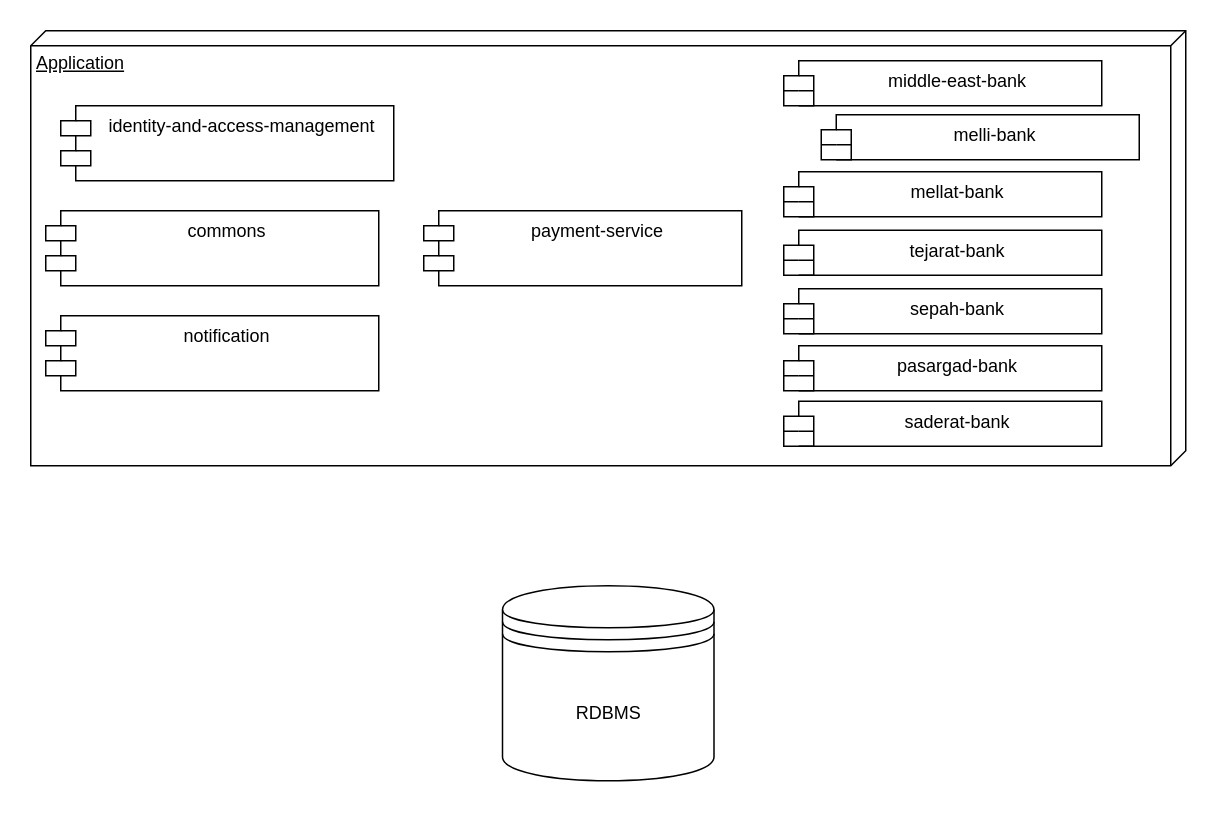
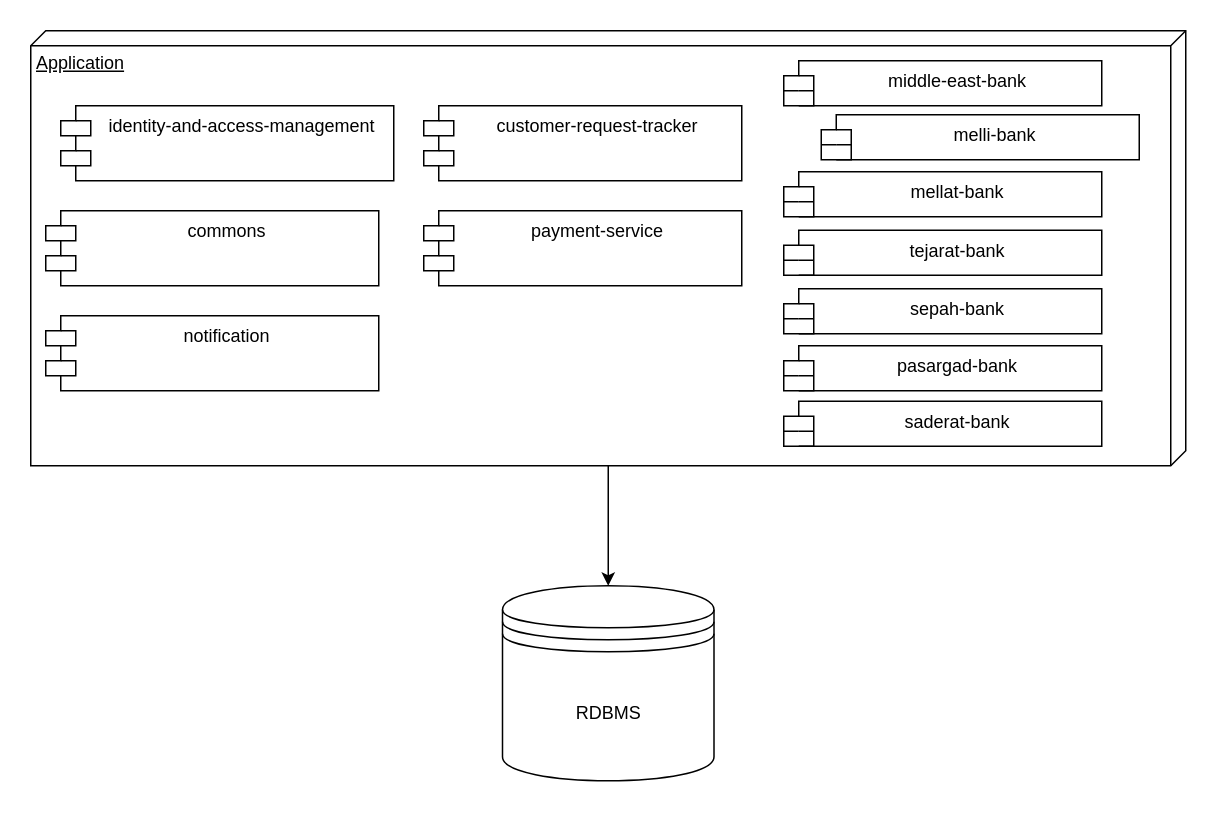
node "customer-request-tracker": added
edge "Application" -> "RDBMS": added
